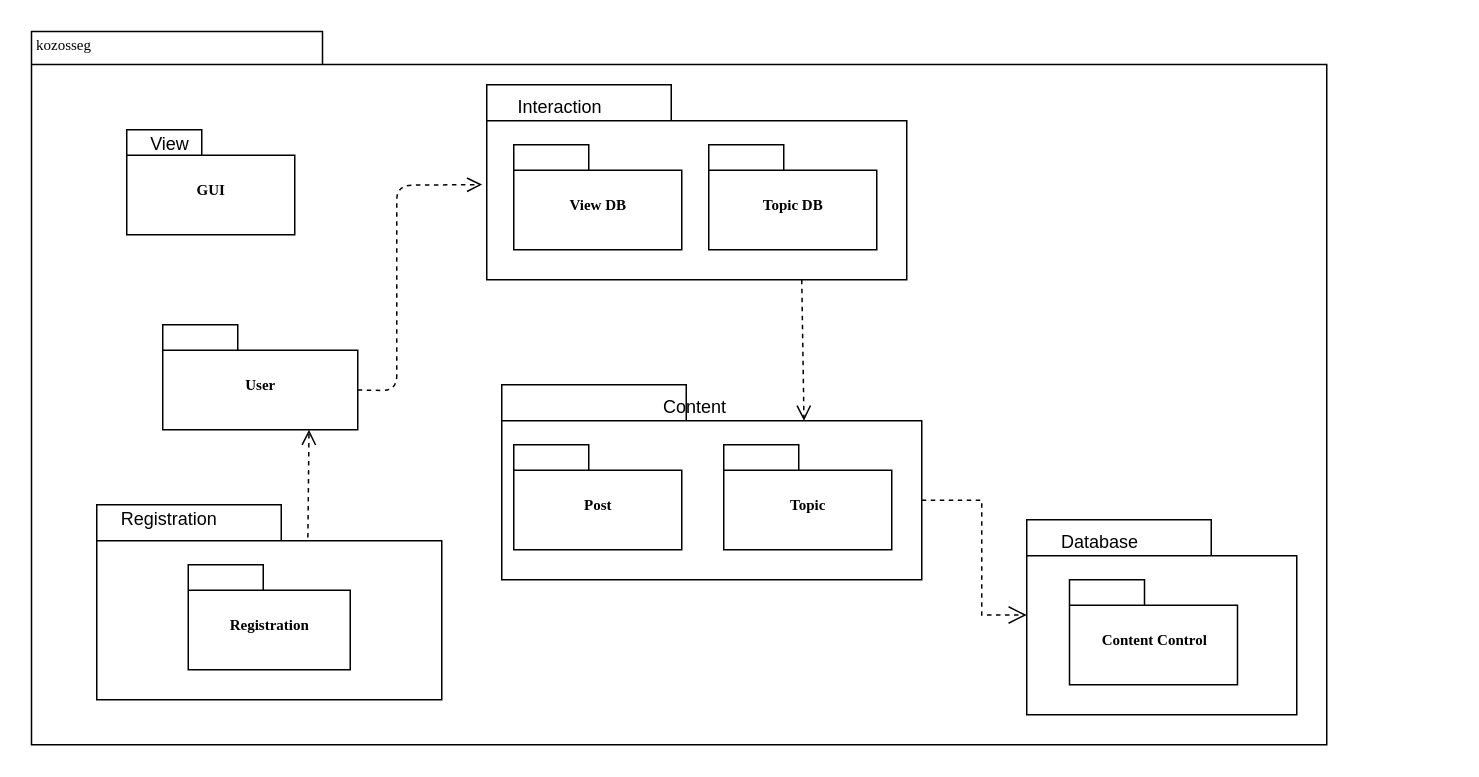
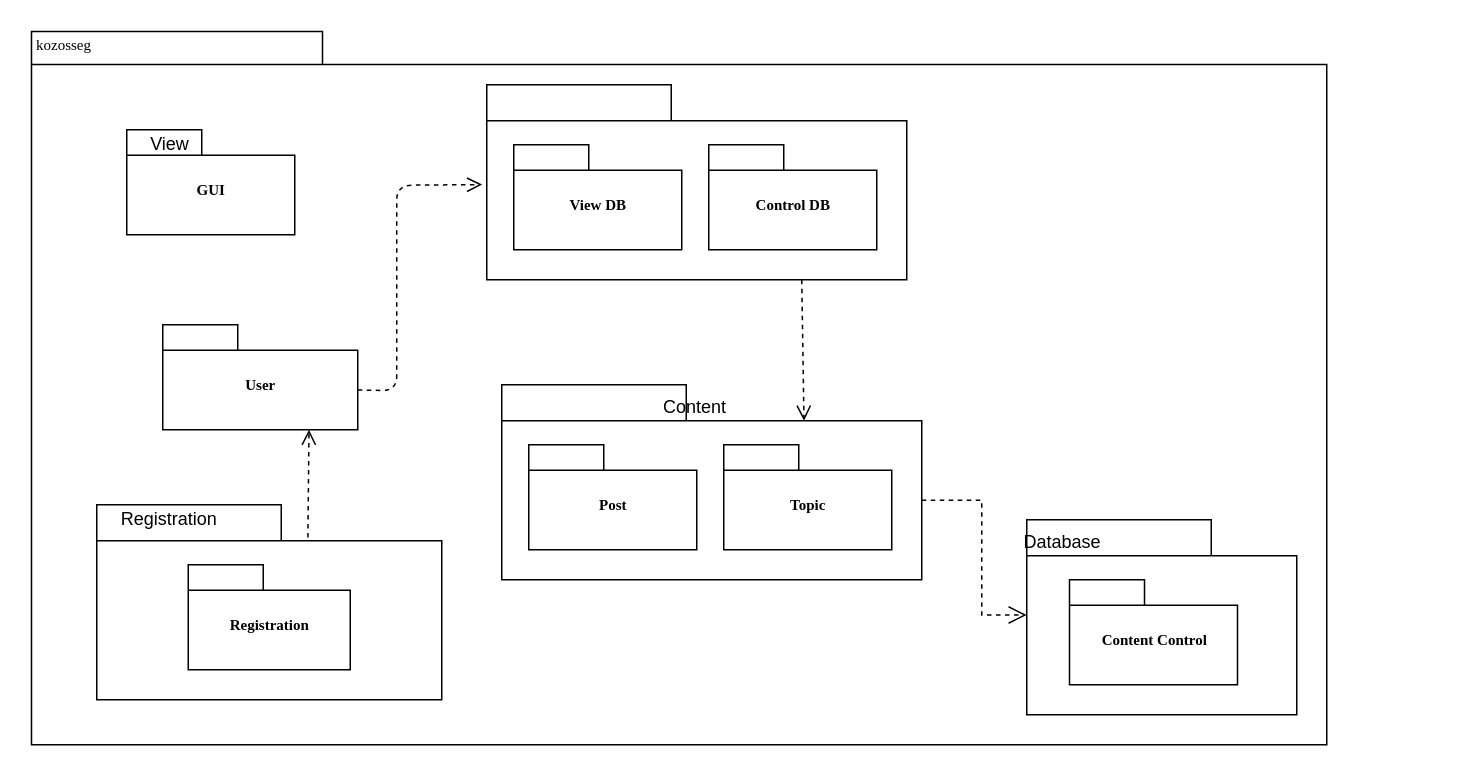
node "Interaction": removed
node "Topic DB": label "Topic DB" -> "Control DB"
node "Post": moved (598, 497) -> (613, 497)
node "Database": moved (1100, 542) -> (1062, 542)
